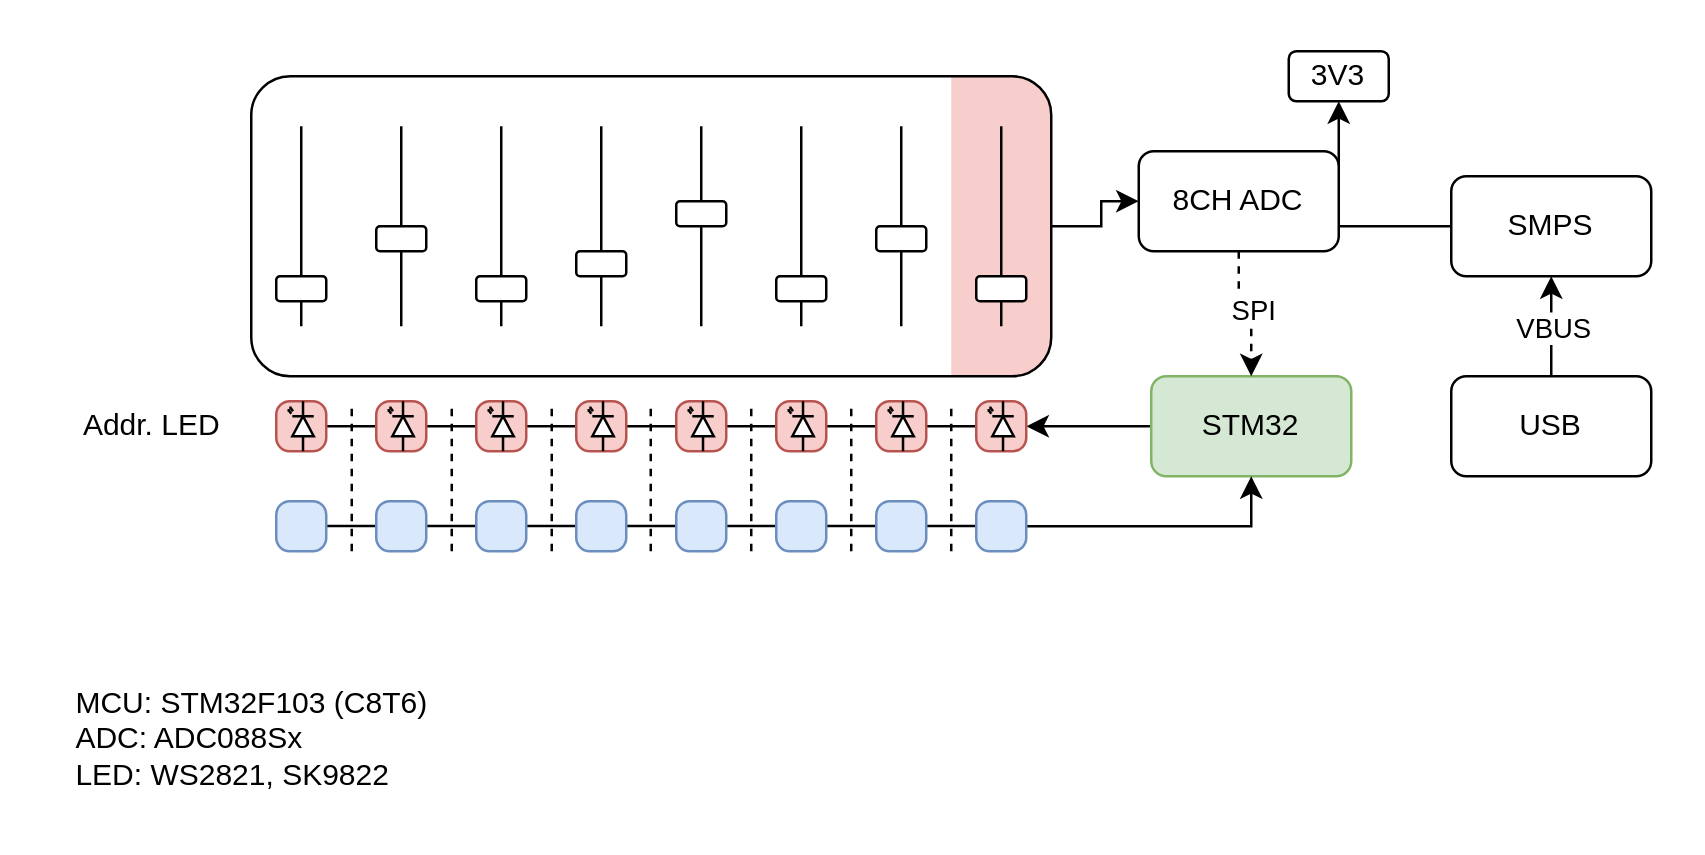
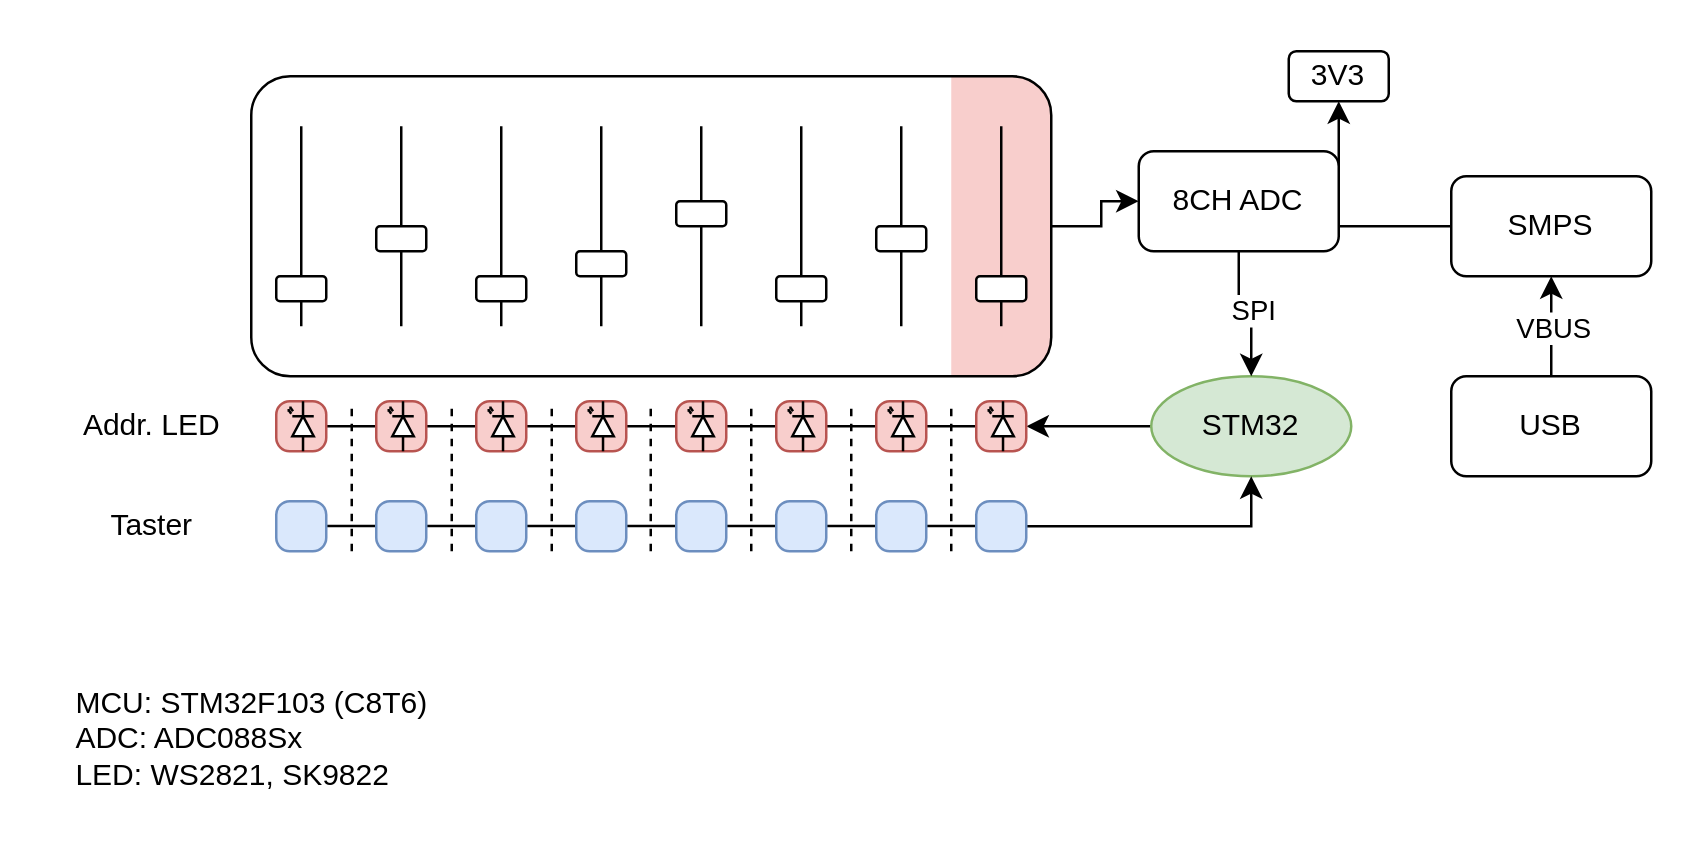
edge "8CH ADC" -> "STM32": style dashed -> solid
node "STM32": shape rounded rectangle -> ellipse
node "Taster": added
